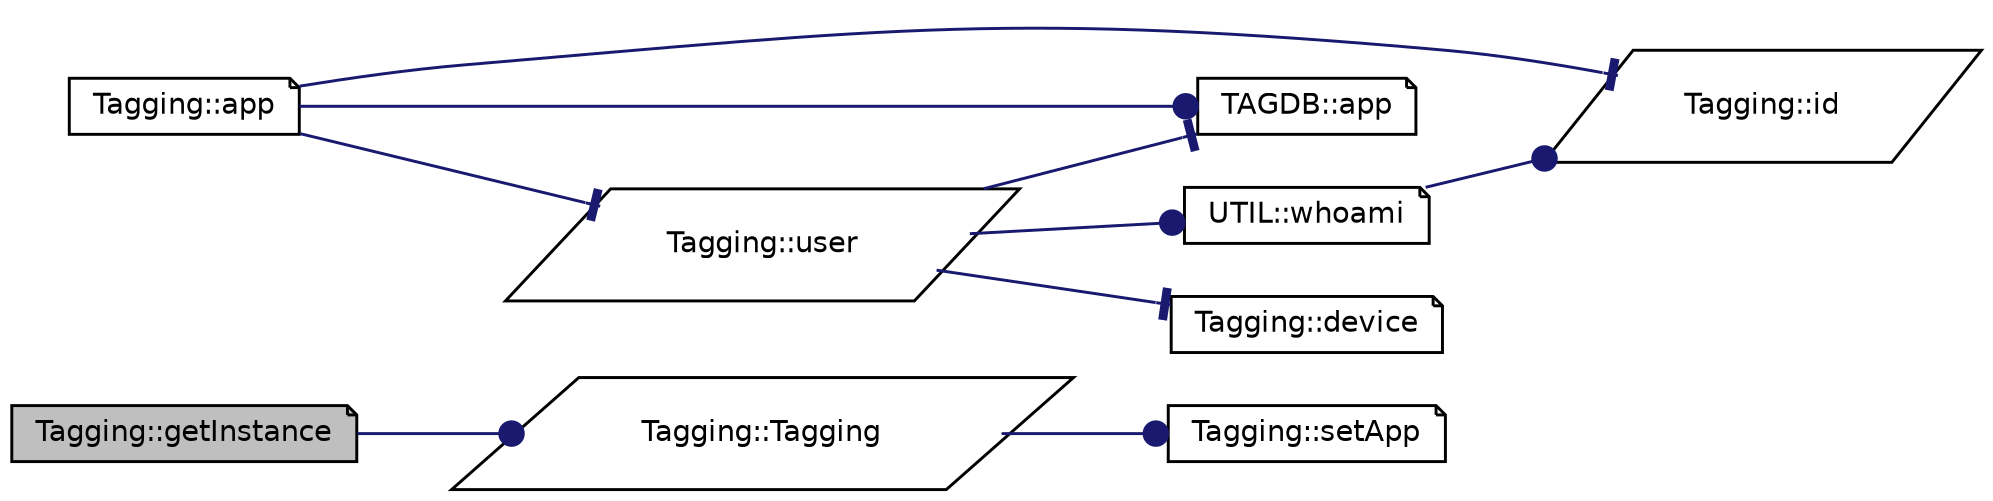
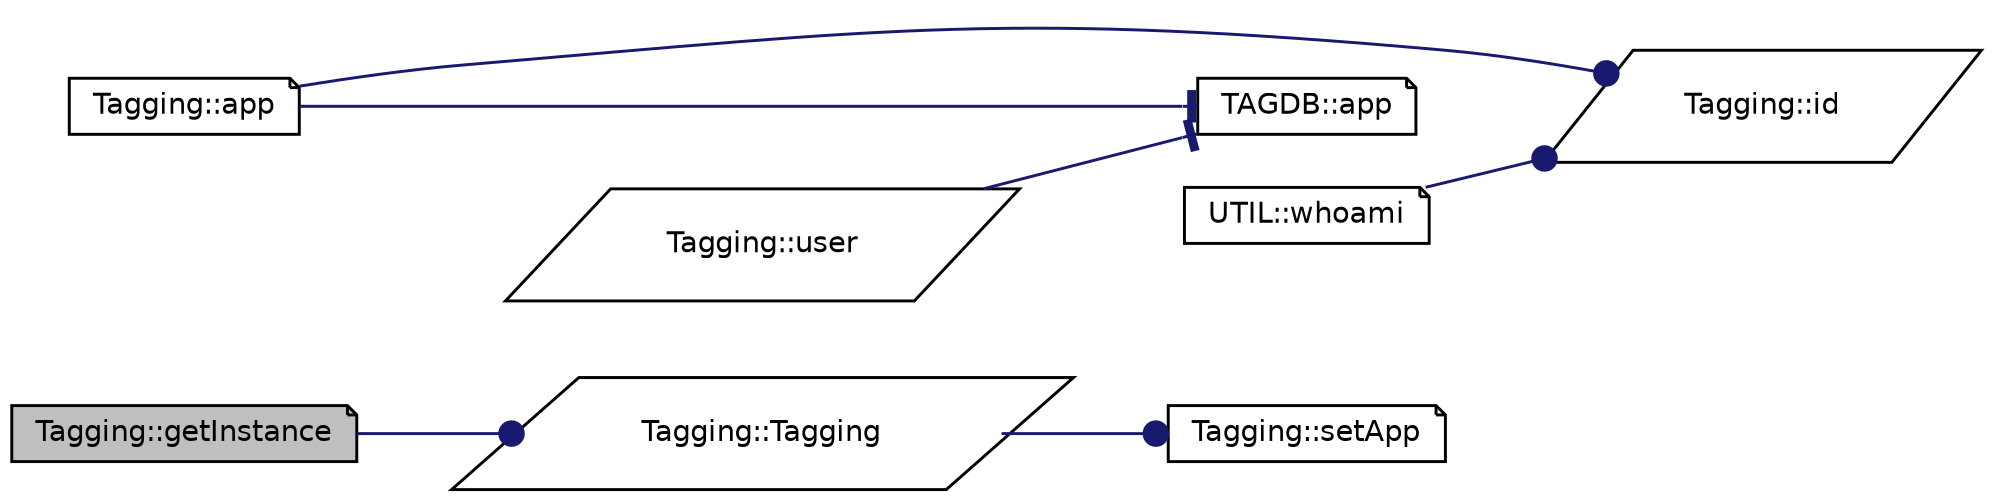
edge "Tagging::app" -> "Tagging::id": arrowhead tee -> dot
edge "Tagging::app" -> "TAGDB::app": arrowhead dot -> tee
edge "Tagging::app" -> "Tagging::user": removed
edge "Tagging::user" -> "UTIL::whoami": removed
node "Tagging::device": removed
